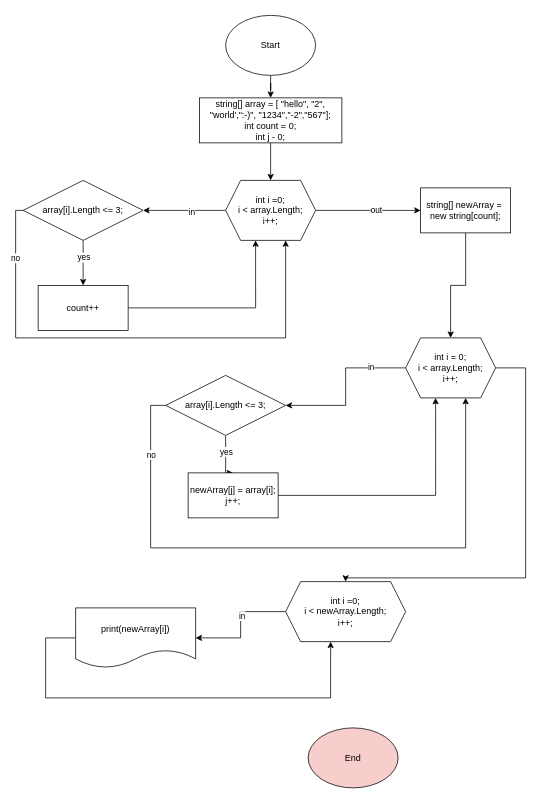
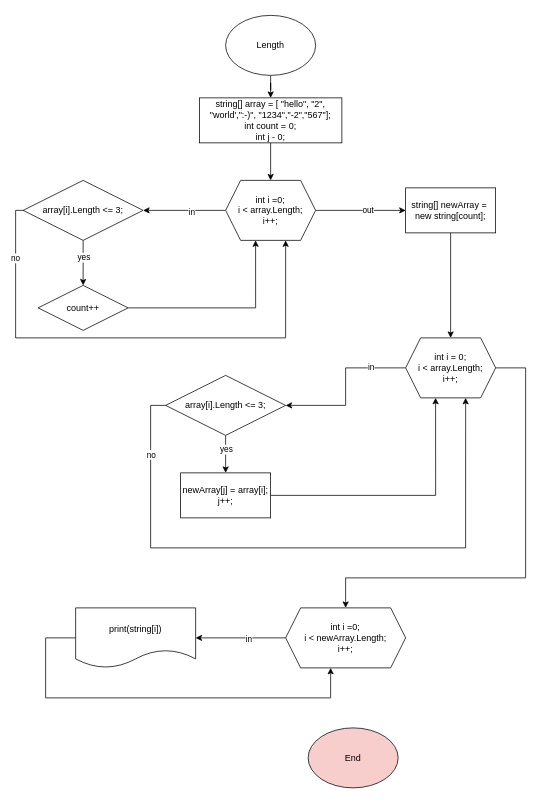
node "Start": label "Start" -> "Length"
node "string[] newArray = new string[count];": moved (465, 210) -> (450, 210)
node "count++": shape rectangle -> diamond
node "newArray[j] = array[i]; j++;": moved (233, 495) -> (225, 495)
node "int i =0; i < newArray.Length; i++;": moved (345, 612) -> (345, 638)
node "print(newArray[i])": label "print(newArray[i])" -> "print(string[i])"
